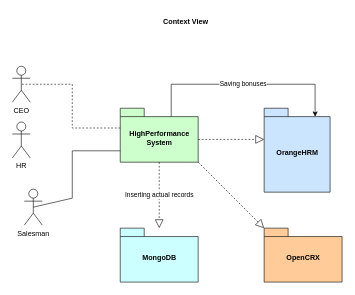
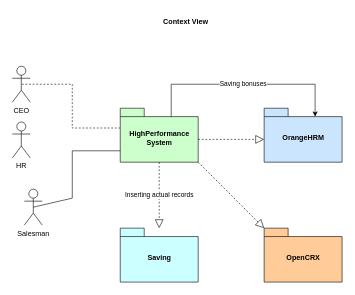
node "OrangeHRM": size 66x84 -> 78x54
node "MongoDB": label "MongoDB" -> "Saving"
